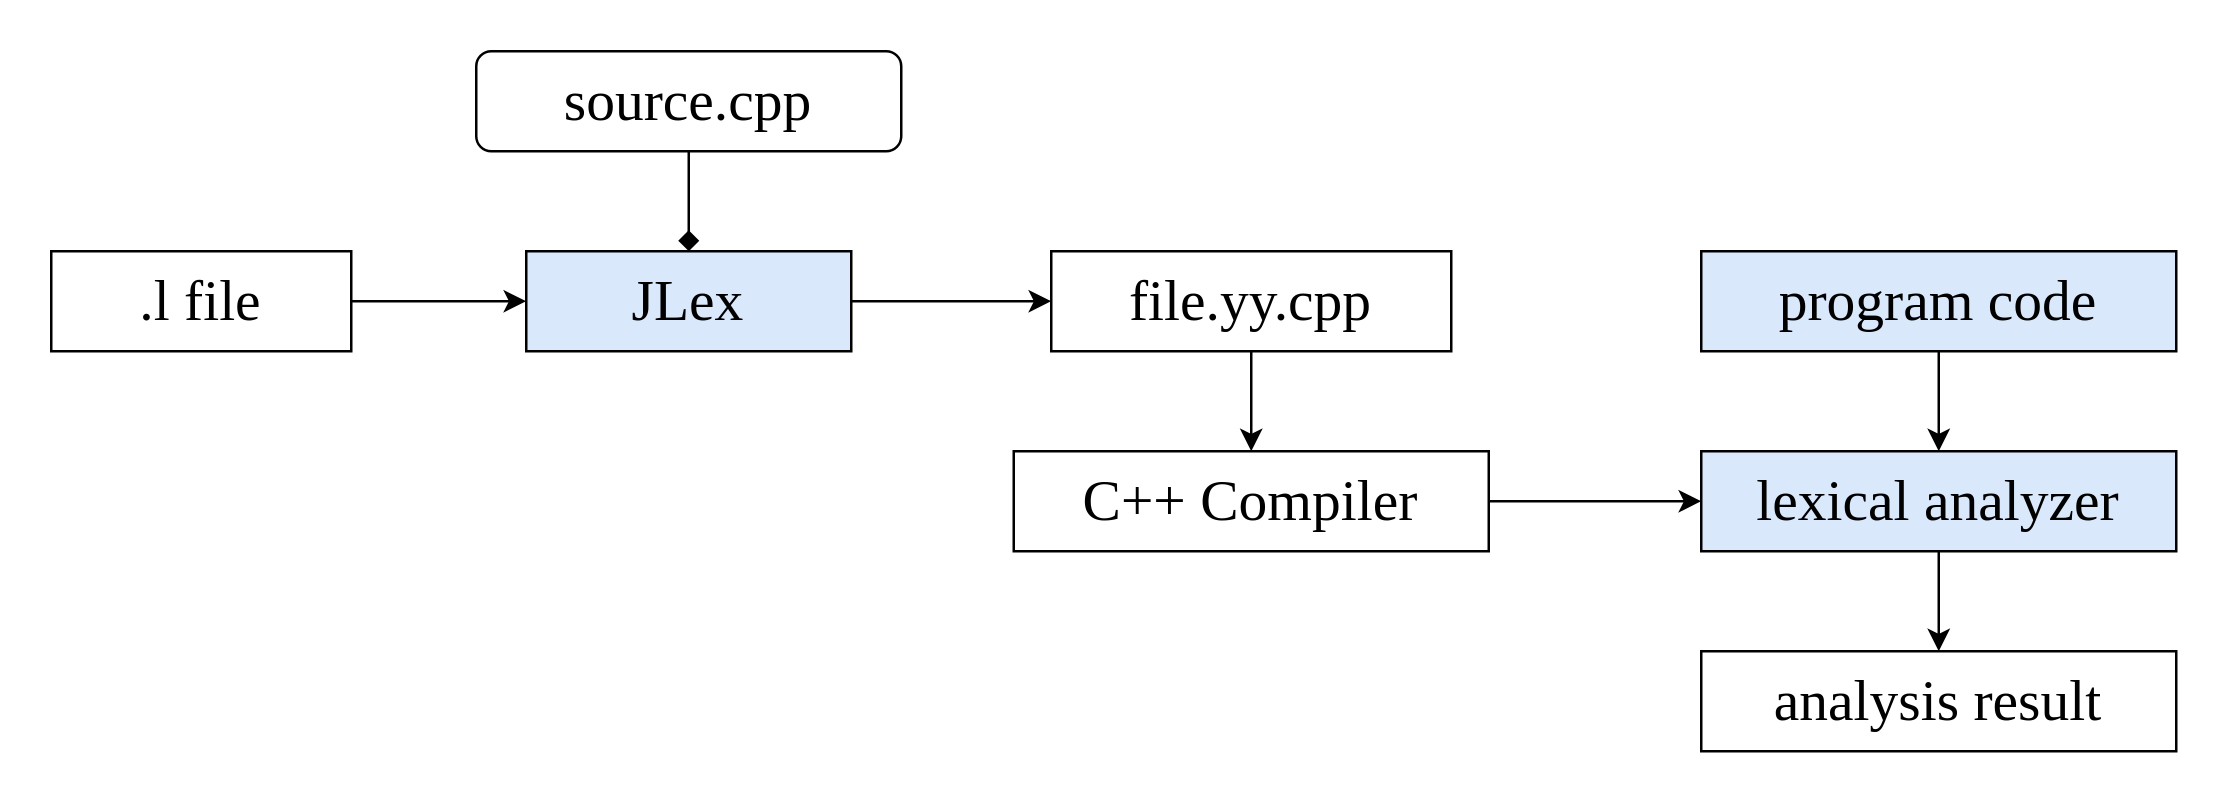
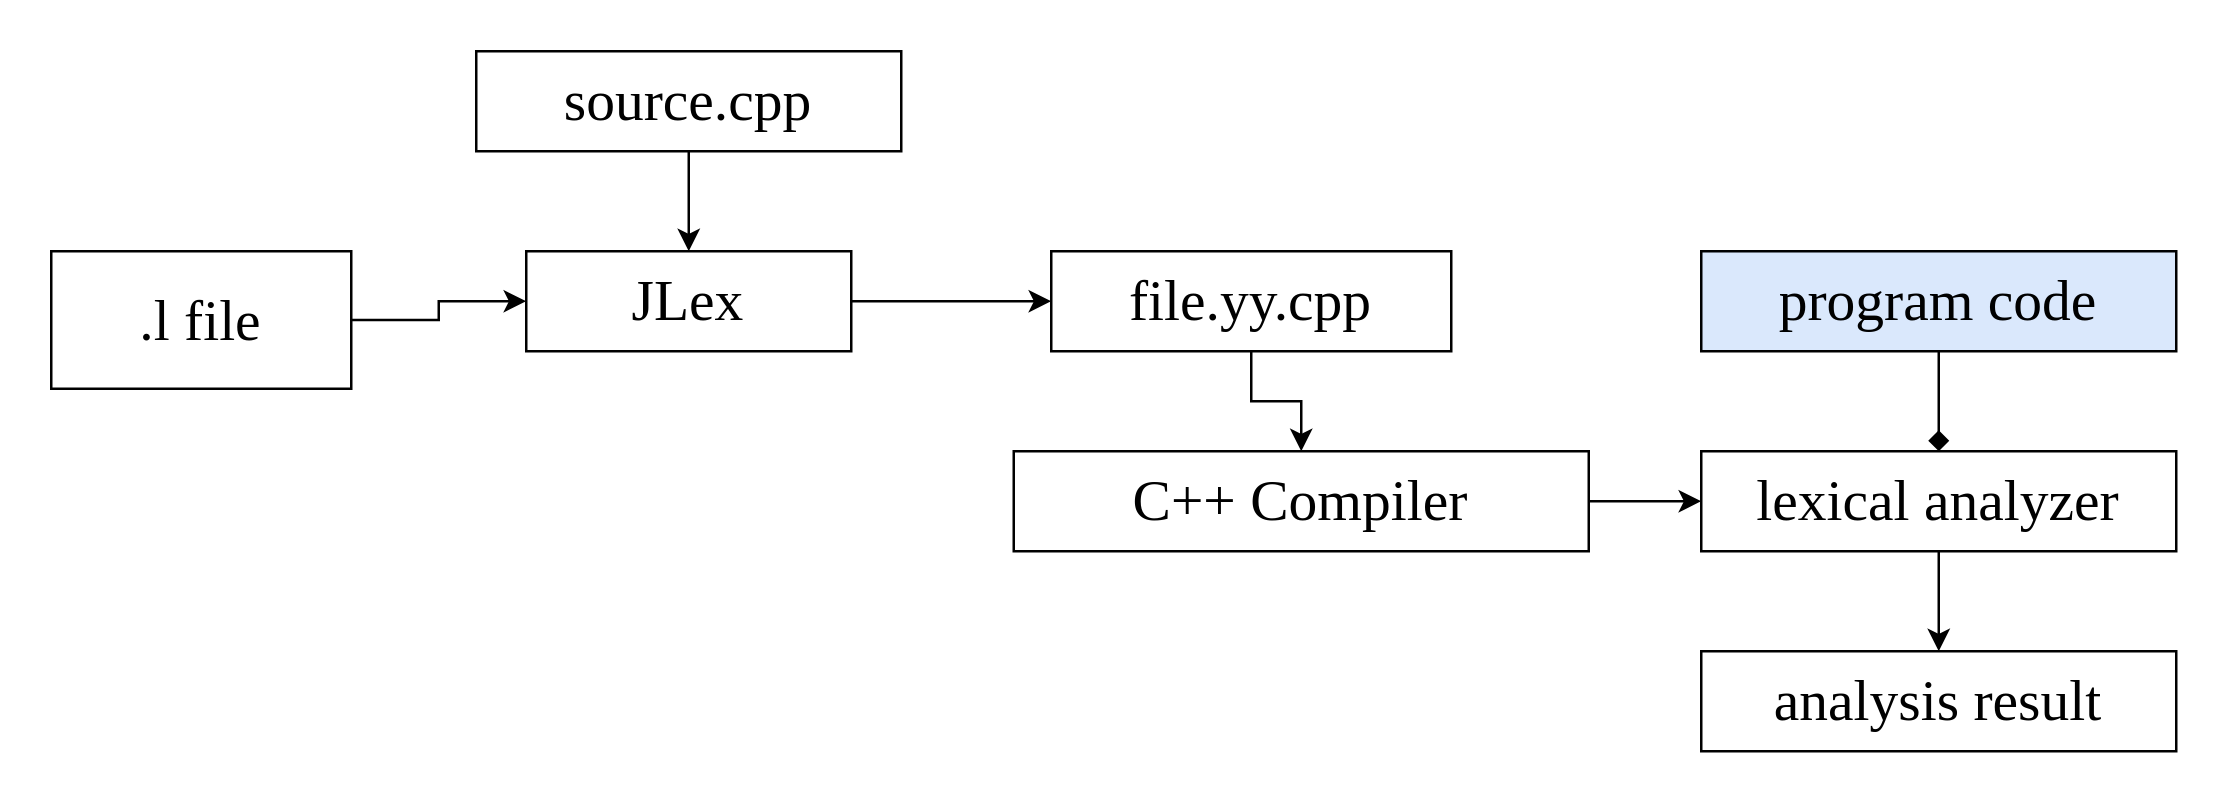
node "source.cpp": shape rounded rectangle -> rectangle
edge "source.cpp" -> "JLex": arrowhead diamond -> classic
node ".l file": size 300x100 -> 300x138
node "JLex": fillcolor #dae8fc -> #ffffff
edge "program code" -> "lexical analyzer": arrowhead classic -> diamond
node "C++ Compiler": size 475x100 -> 575x100
node "lexical analyzer": fillcolor #dae8fc -> #ffffff
